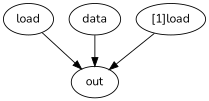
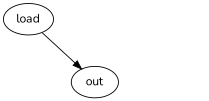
node "data": removed
node "[1]load": removed
